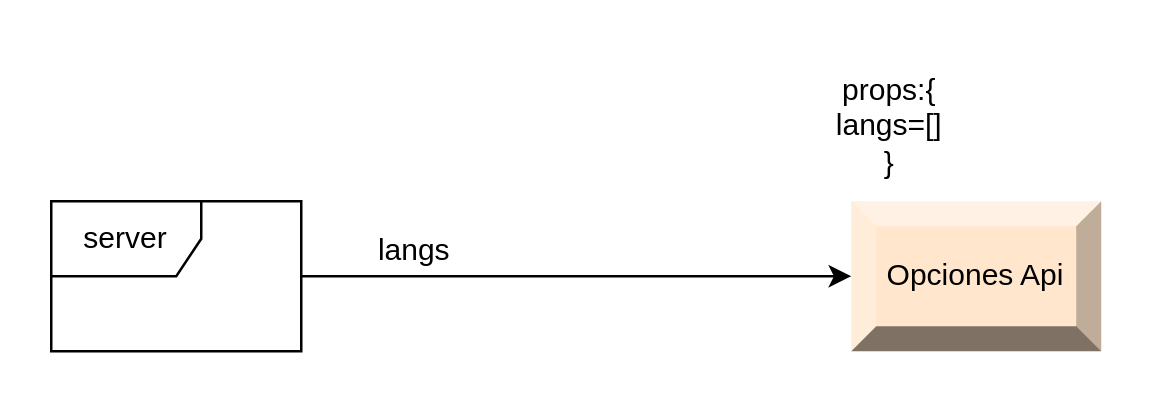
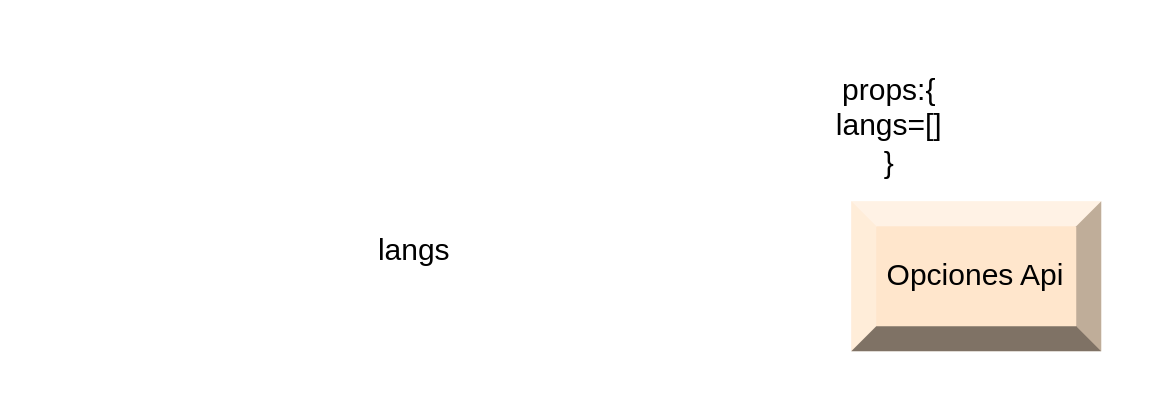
node "server": removed
edge "server" -> "Opciones Api": removed
